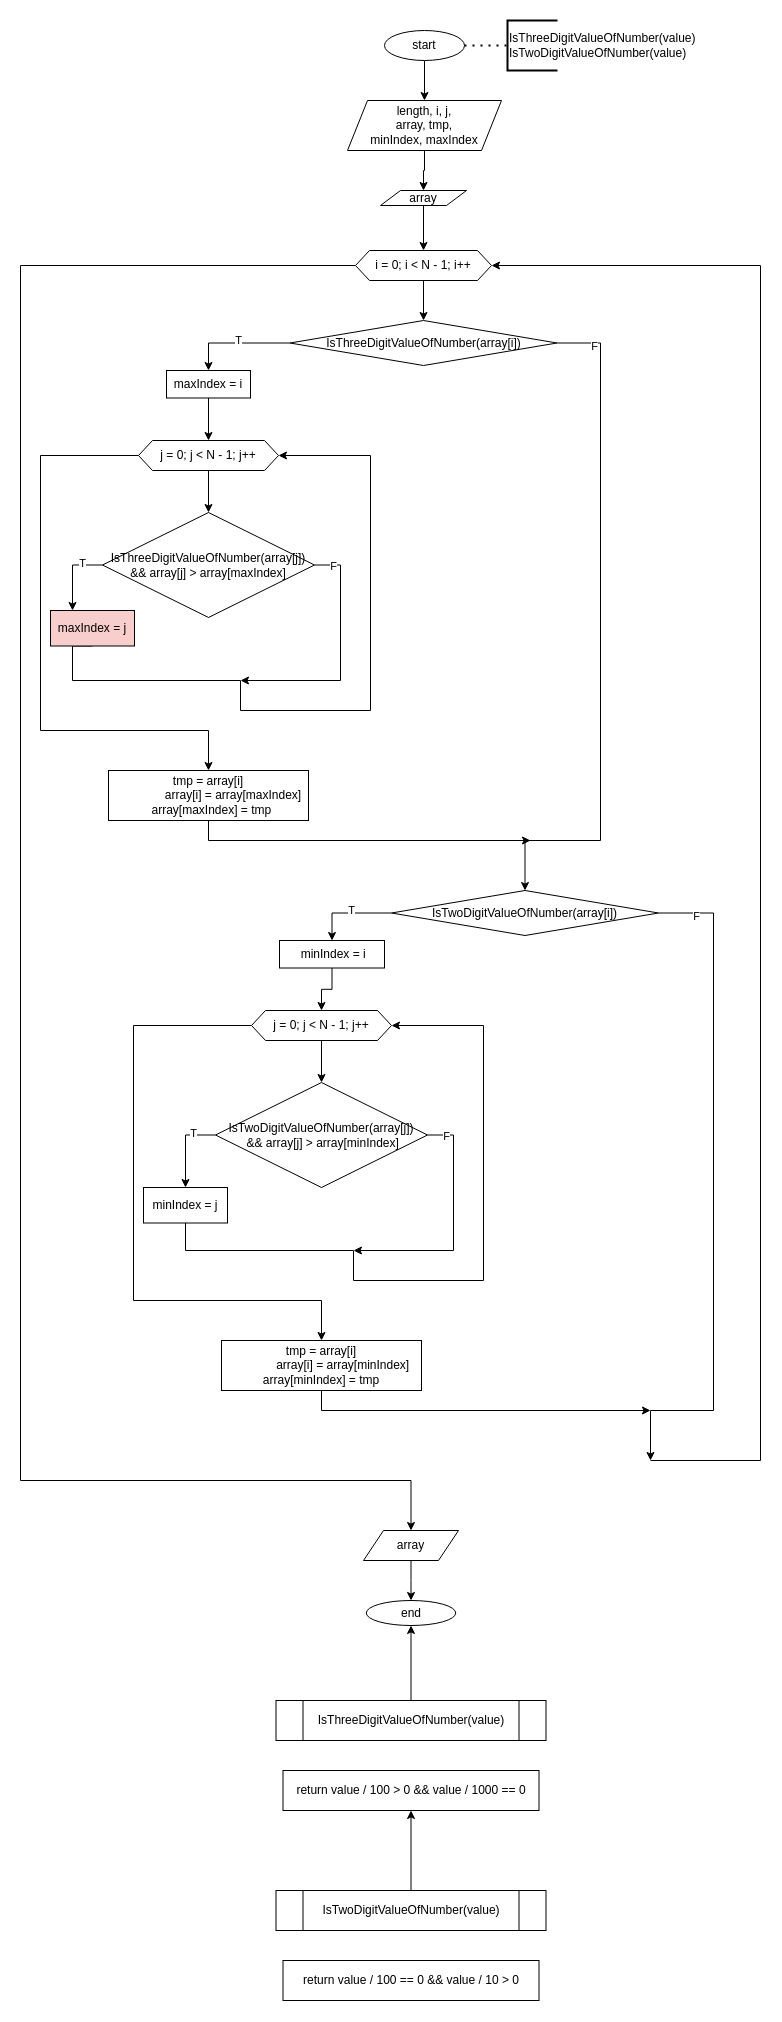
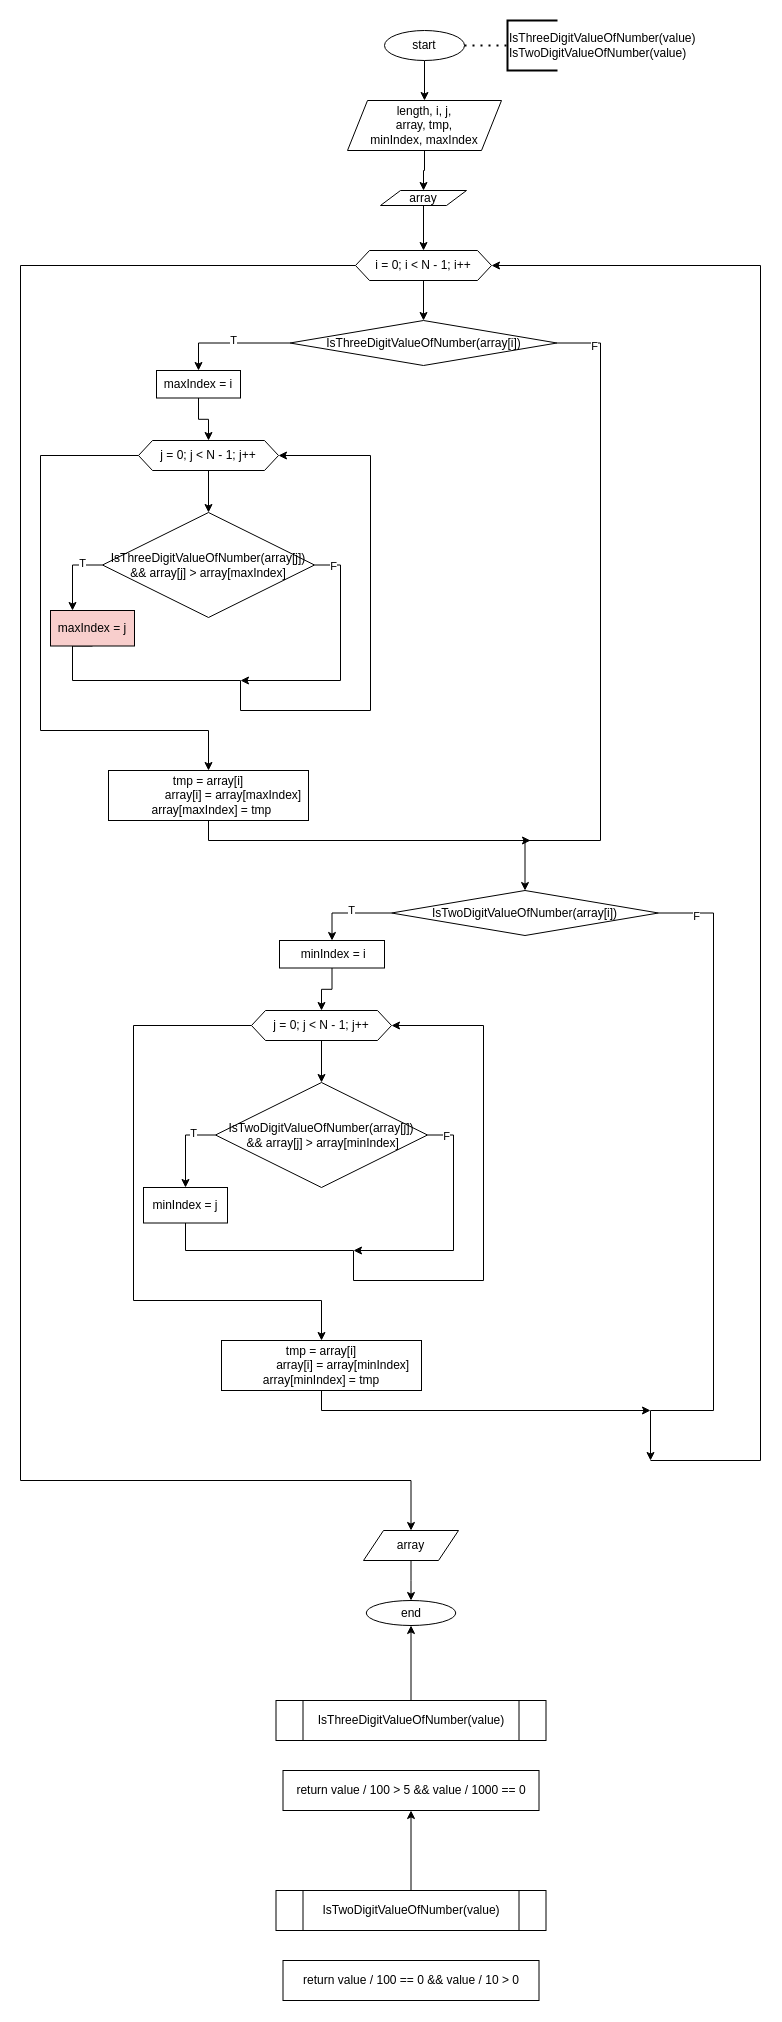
node "maxIndex = i": moved (209, 384) -> (199, 384)
node "return value / 100 > 0 && value / 1000 == 0": label "return value / 100 > 0 && value / 1000 == 0" -> "return value / 100 > 5 && value / 1000 == 0"
